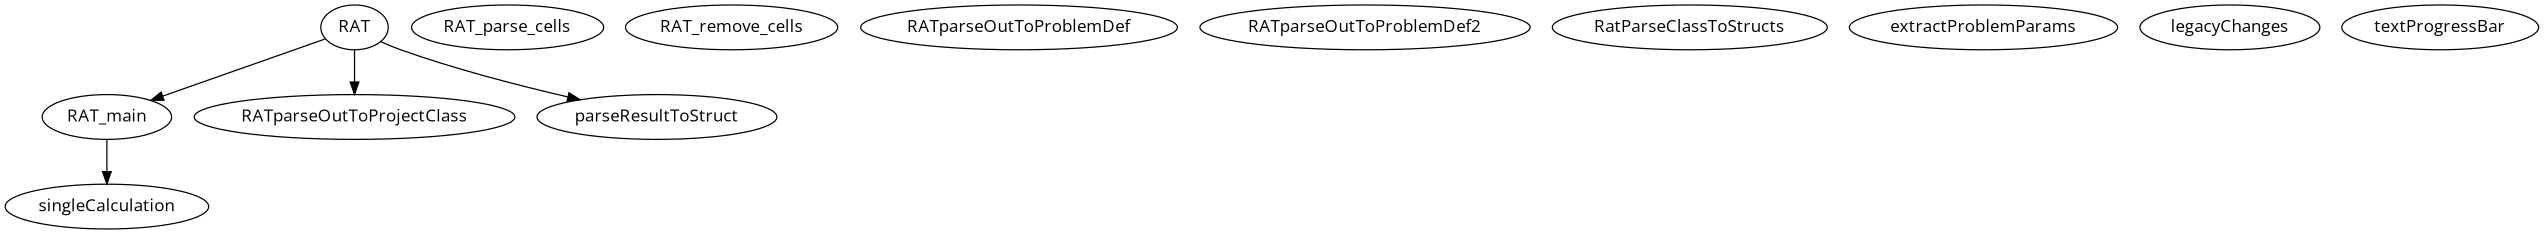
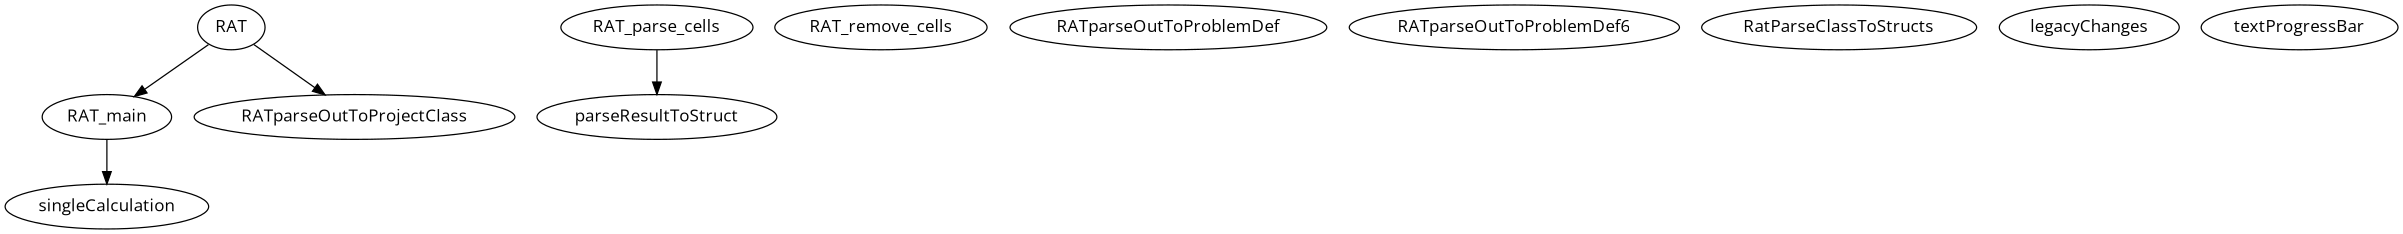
node "RATparseOutToProblemDef2": label "RATparseOutToProblemDef2" -> "RATparseOutToProblemDef6"
node "extractProblemParams": removed
edge "RAT" -> "parseResultToStruct": now "RAT_parse_cells" -> "parseResultToStruct"
